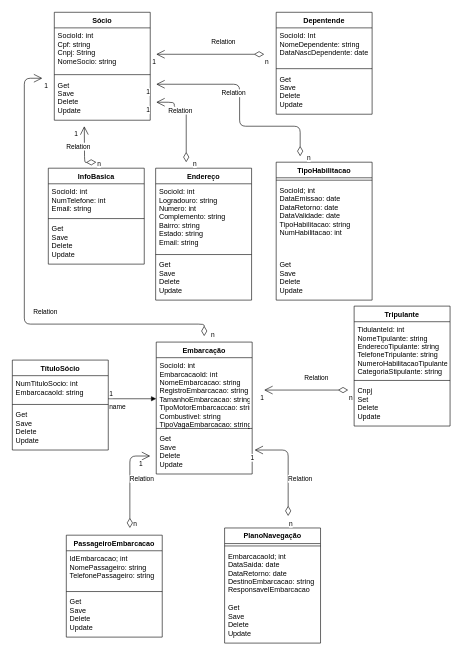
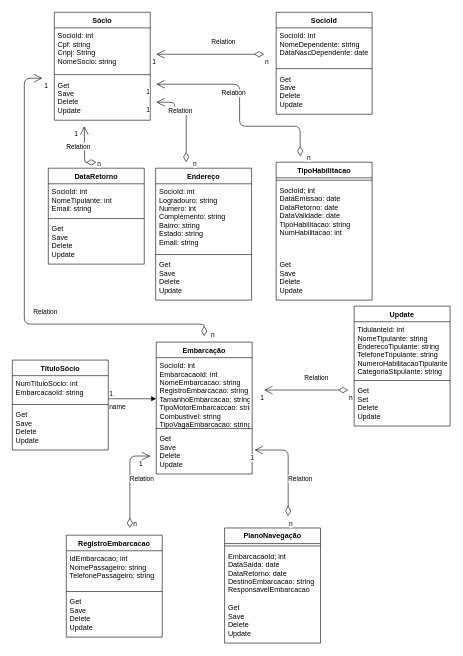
node "Depentende": label "Depentende" -> "SocioId"
node "InfoBasica": label "InfoBasica" -> "DataRetorno"
node "SocioId: int NumTelefone: int Email: string": label "SocioId: int NumTelefone: int Email: string" -> "SocioId: int NomeTipulante: int Email: string"
node "Tripulante": label "Tripulante" -> "Update"
node "Cnpj Set Delete Update": label "Cnpj Set Delete Update" -> "Get Set Delete Update"
node "PassageiroEmbarcacao": label "PassageiroEmbarcacao" -> "RegistroEmbarcacao"
